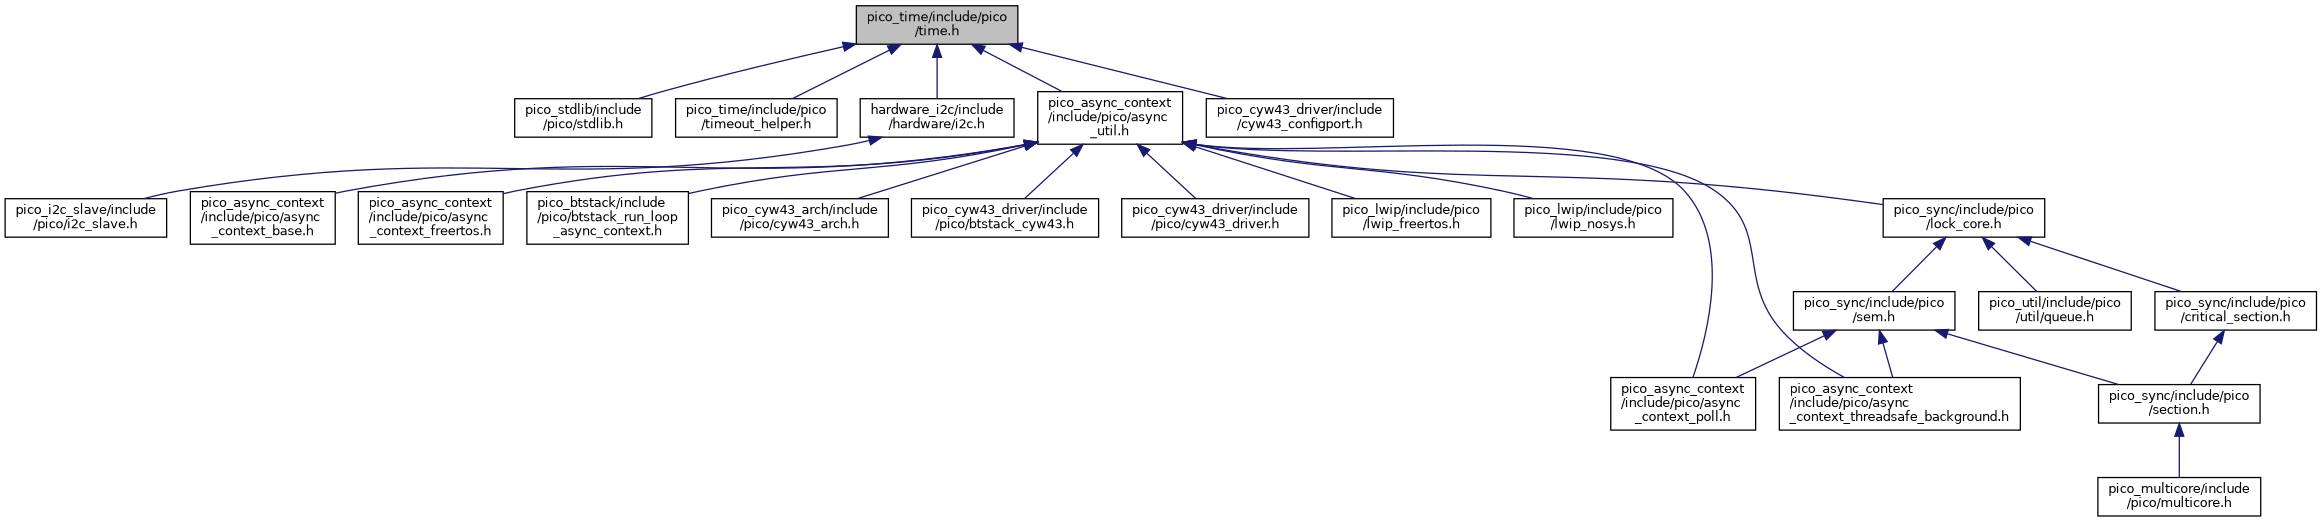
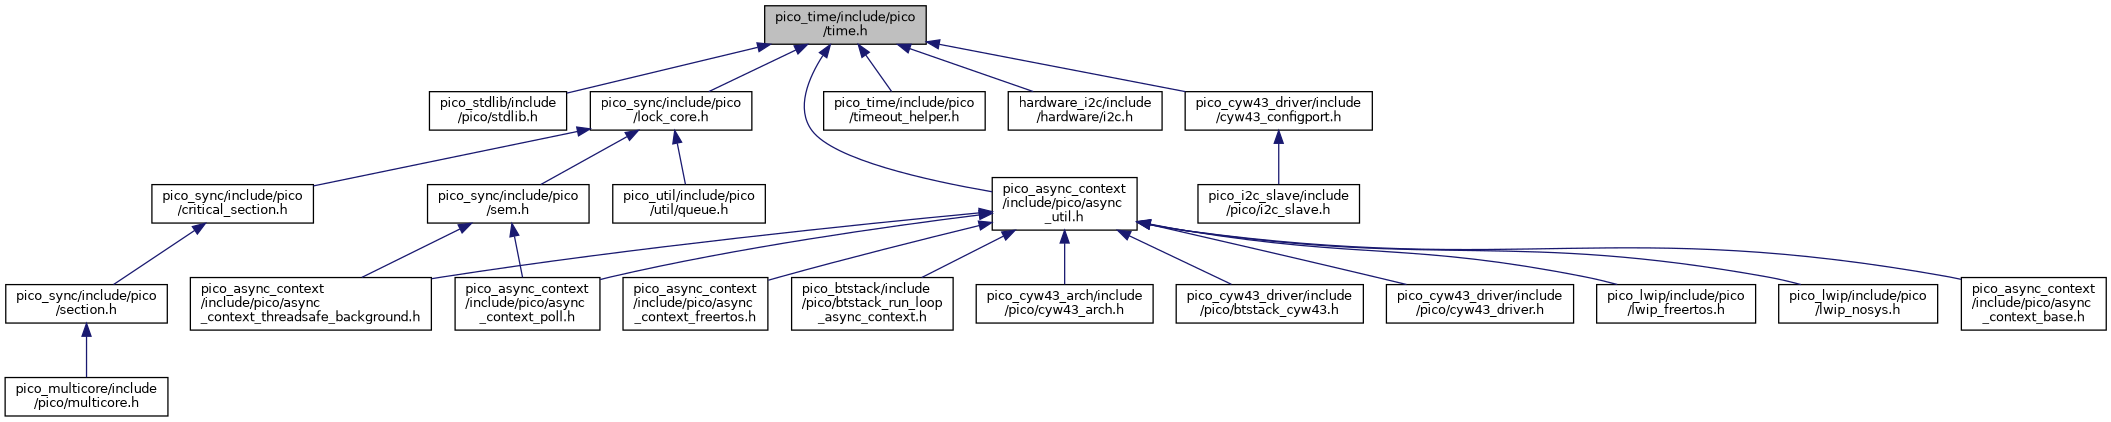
edge "pico_i2c_slave/include /pico/i2c_slave.h" -> "hardware_i2c/include /hardware/i2c.h": now "pico_i2c_slave/include /pico/i2c_slave.h" -> "pico_cyw43_driver/include /cyw43_configport.h"
edge "pico_sync/include/pico /lock_core.h" -> "pico_async_context /include/pico/async _util.h": now "pico_sync/include/pico /lock_core.h" -> "pico_time/include/pico /time.h"
edge "pico_sync/include/pico /section.h" -> "pico_sync/include/pico /sem.h": removed
